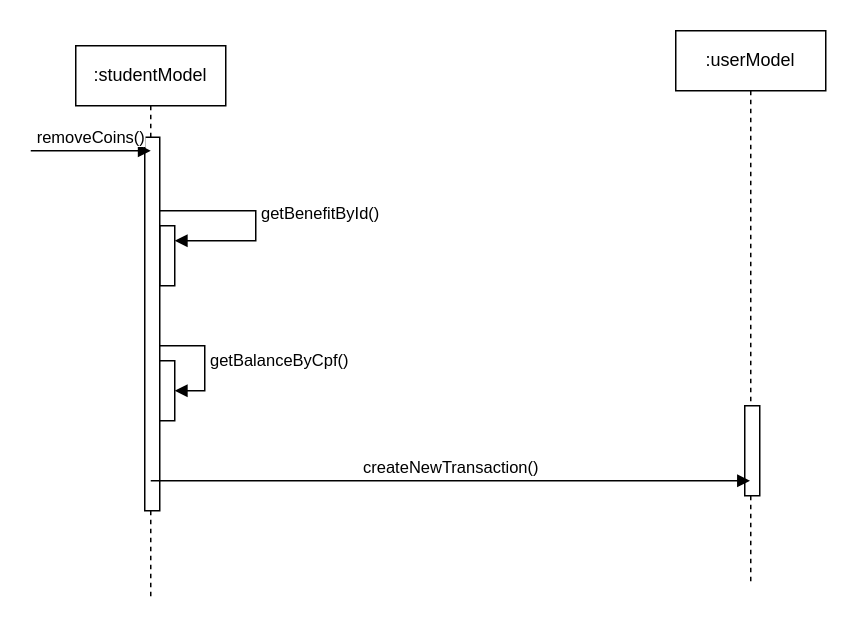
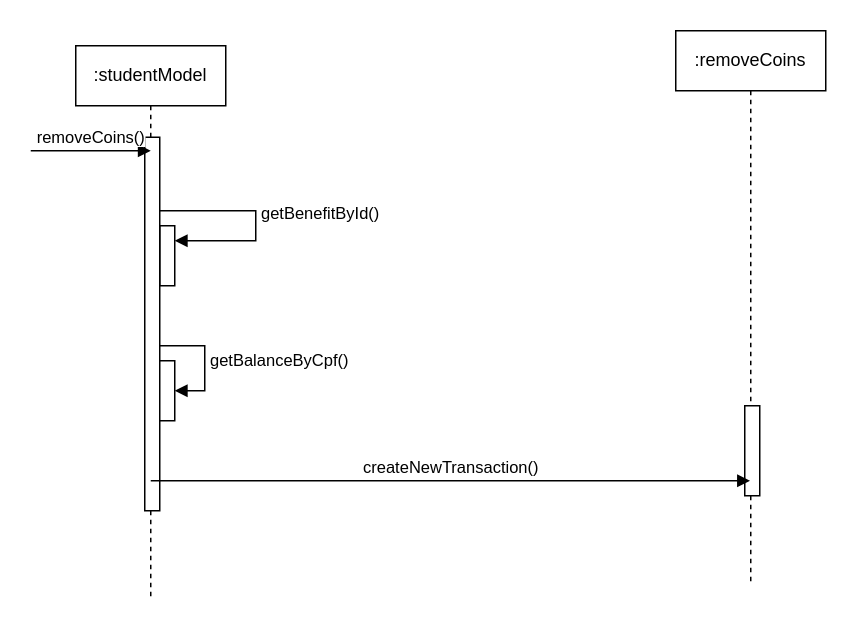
node ":userModel": label ":userModel" -> ":removeCoins"
